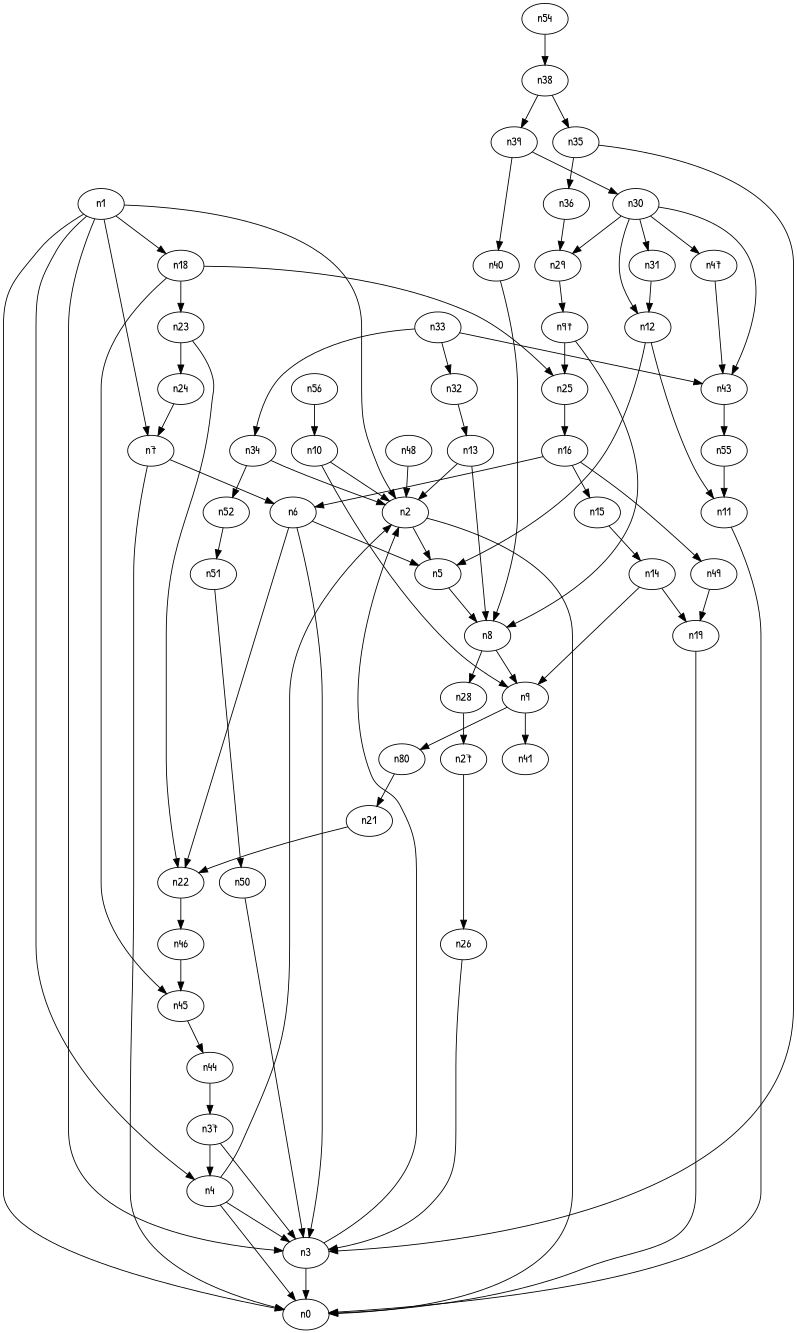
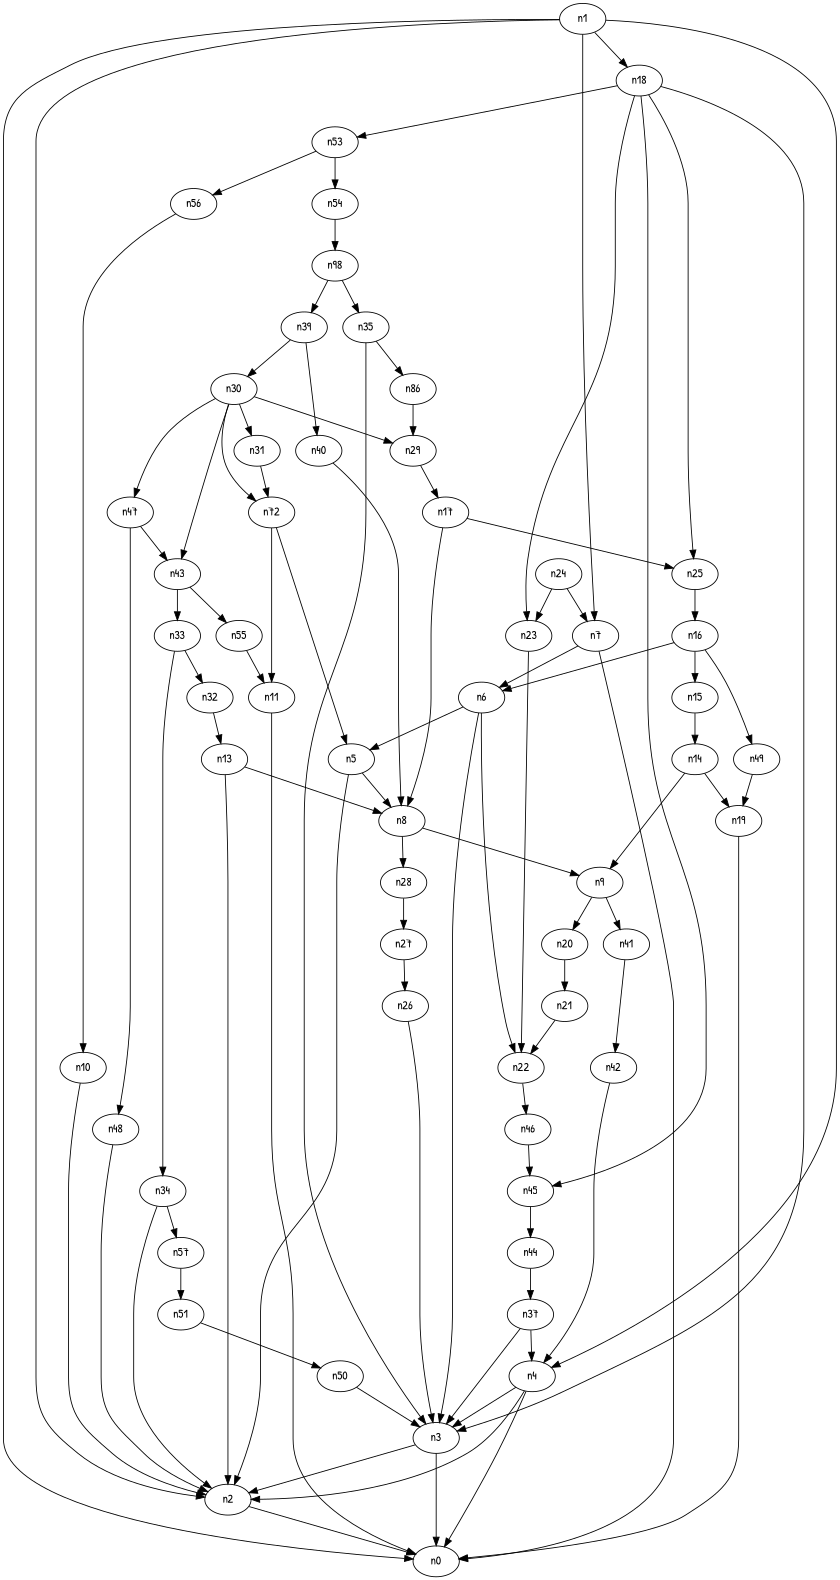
node "n38": label "n38" -> "n98"
node "n53": added
node "n36": label "n36" -> "n86"
node "n97": label "n97" -> "n17"
node "n12": label "n12" -> "n72"
edge "n23" -> "n24": reversed
edge "n33" -> "n43": reversed
node "n52": label "n52" -> "n57"
edge "n2" -> "n5": reversed
edge "n10" -> "n9": removed
node "n80": label "n80" -> "n20"
edge "n1" -> "n3": now "n18" -> "n3"
edge "n47" -> "n48": added
node "n42": added
